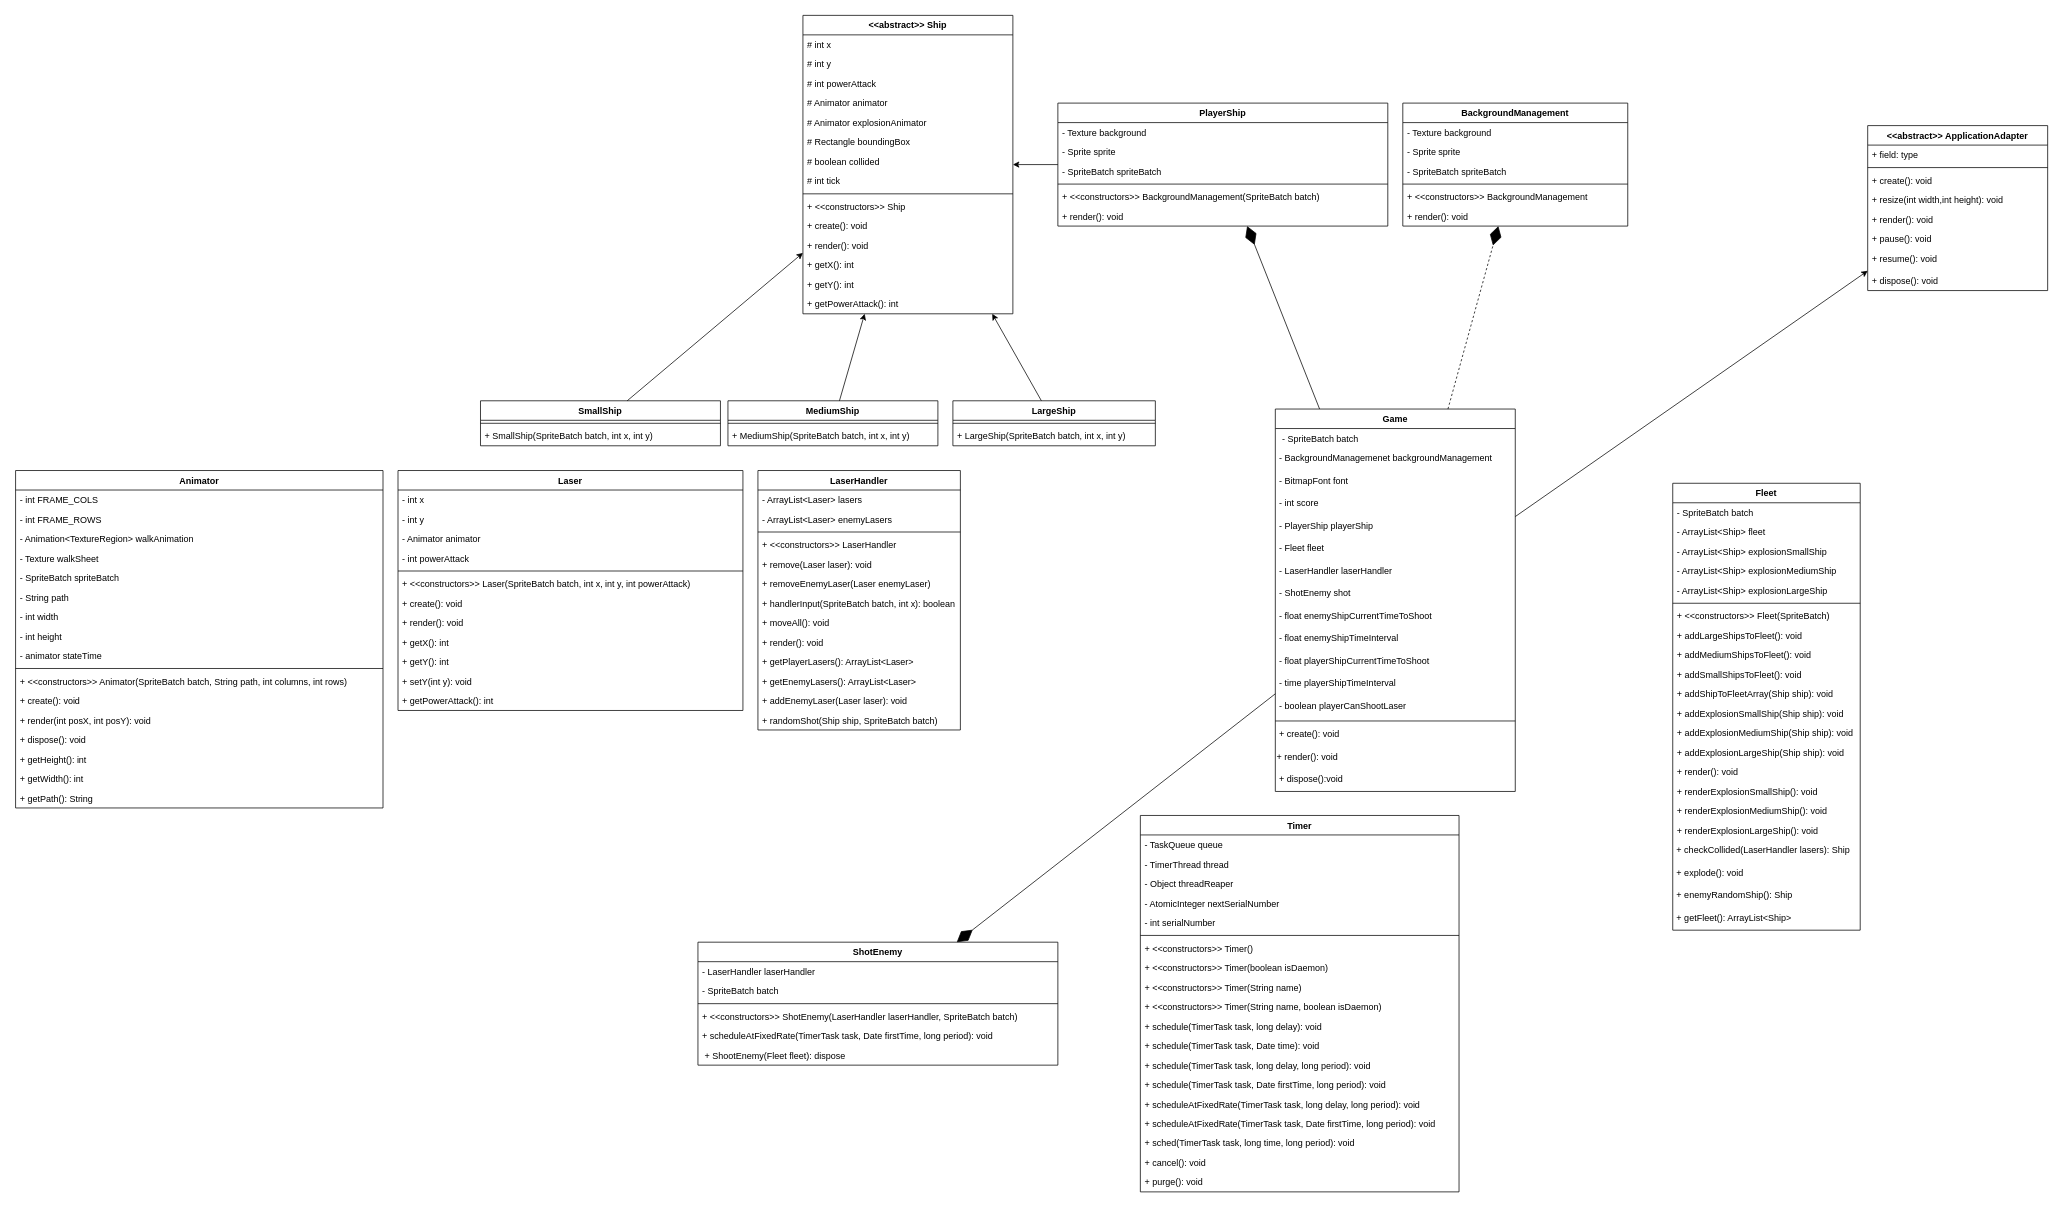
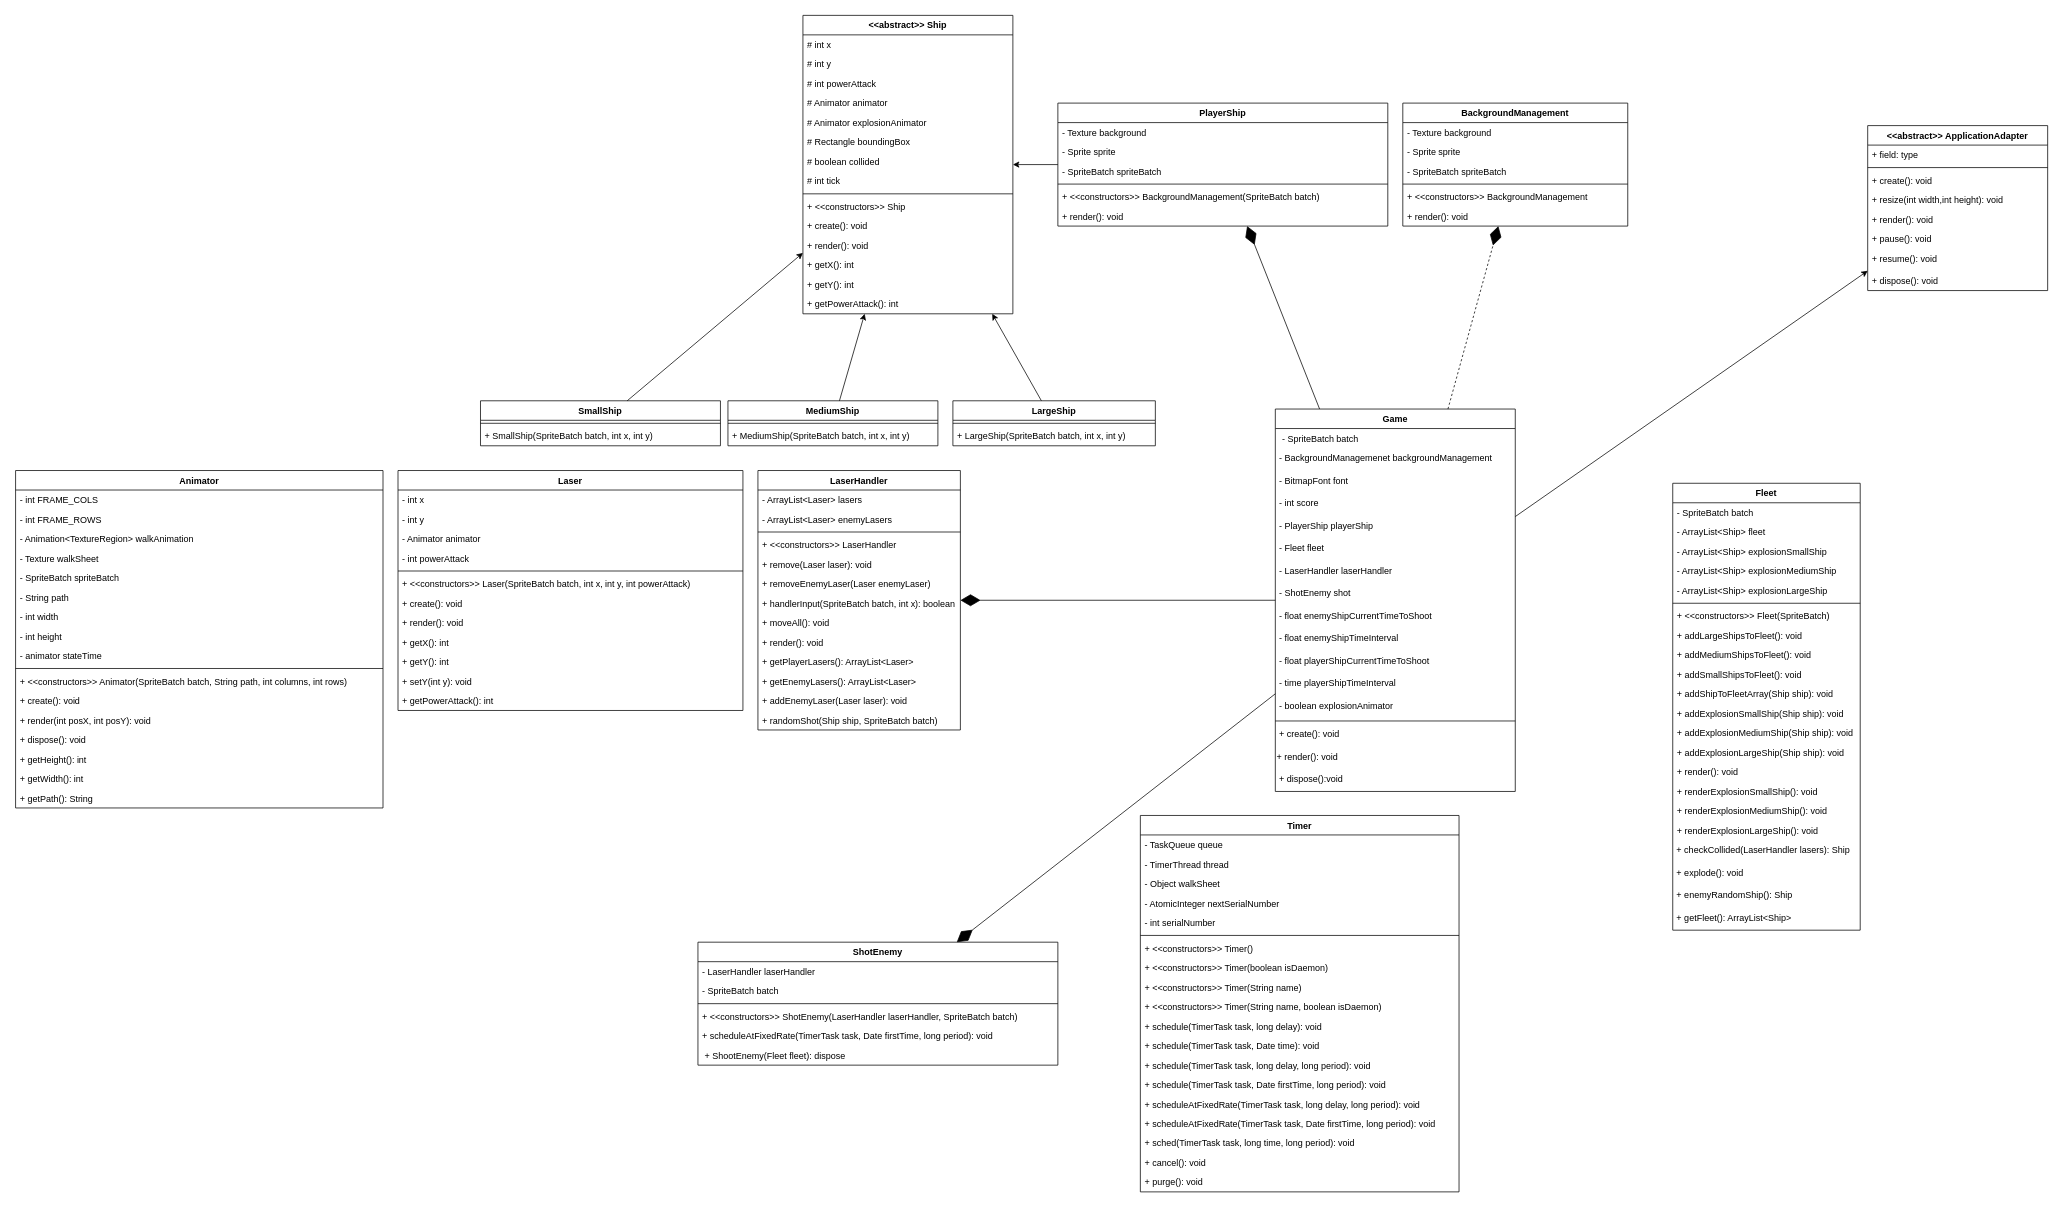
edge "Game" -> "LaserHandler": added
node "- boolean playerCanShootLaser": label "- boolean playerCanShootLaser" -> "- boolean explosionAnimator"
node "- Object threadReaper": label "- Object threadReaper" -> "- Object walkSheet"
